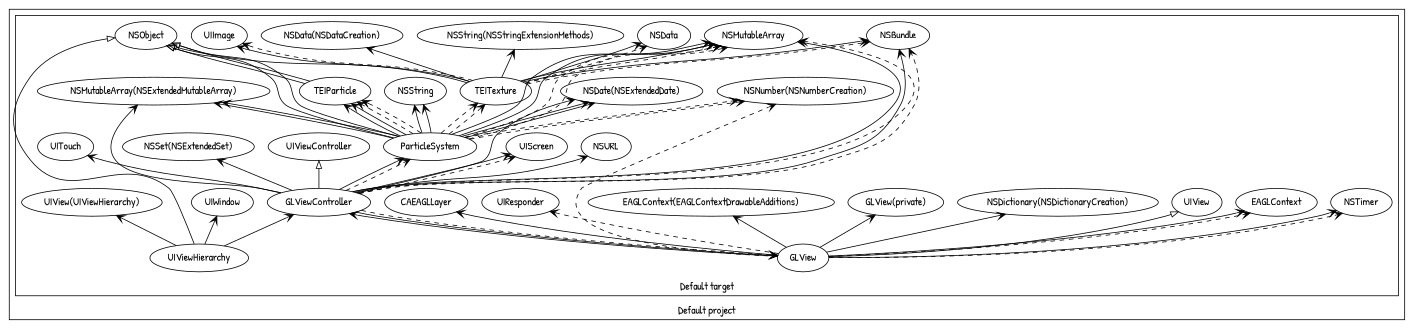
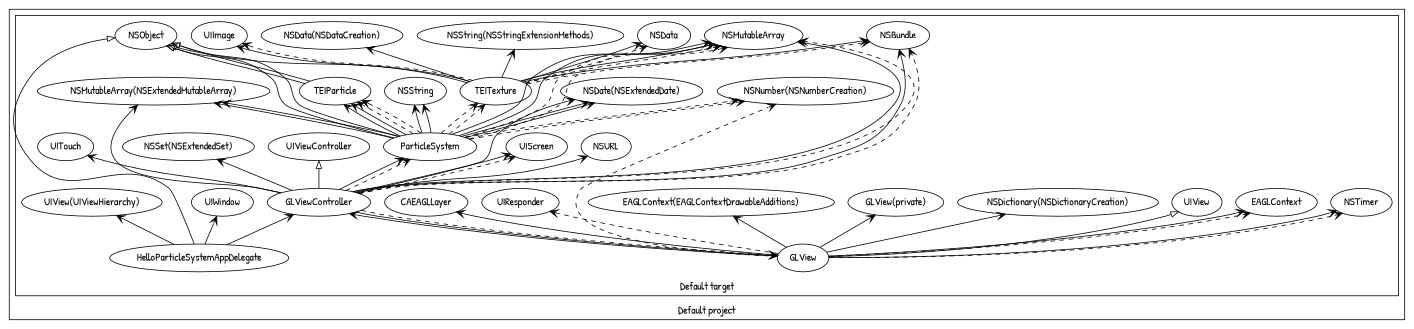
node "UIViewHierarchy": label "UIViewHierarchy" -> "HelloParticleSystemAppDelegate"
